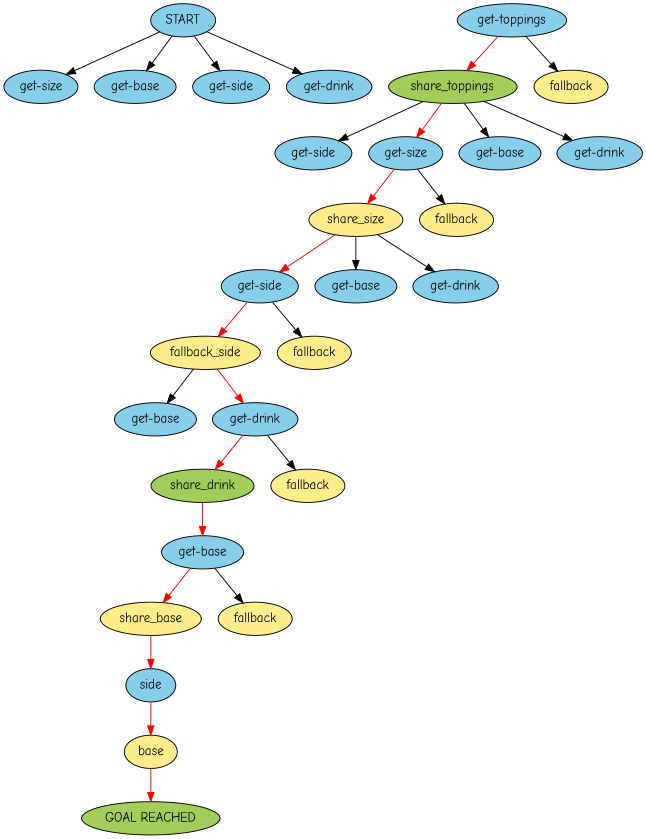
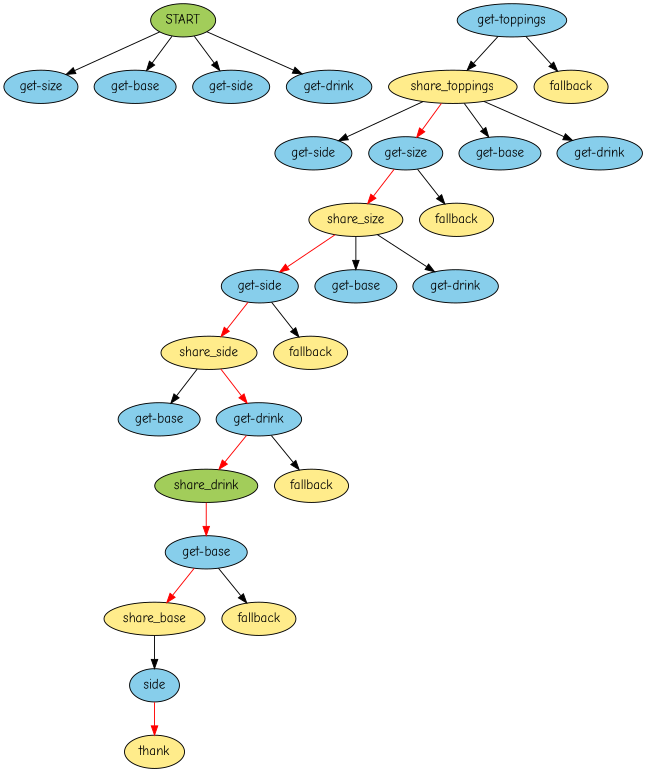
node "START": fillcolor skyblue -> darkolivegreen3
edge "get-toppings" -> "share_toppings": color red -> black
node "share_toppings": fillcolor darkolivegreen3 -> lightgoldenrod1
node "fallback_side": label "fallback_side" -> "share_side"
edge "share_base" -> "side": color red -> black
node "base": label "base" -> "thank"
node "GOAL REACHED": removed
